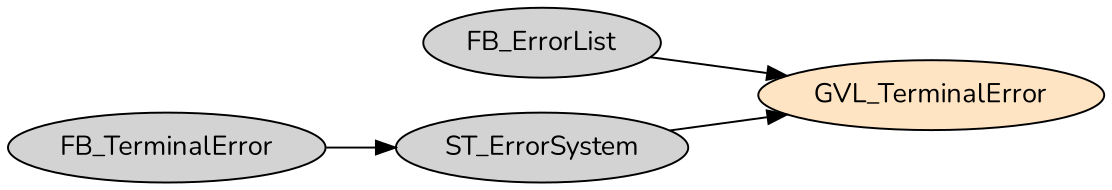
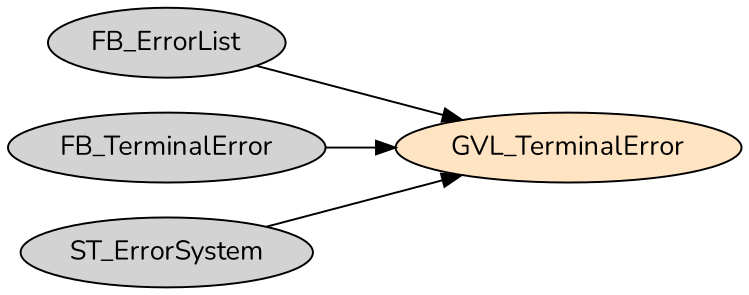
edge "FB_TerminalError" -> "ST_ErrorSystem": now "FB_TerminalError" -> "GVL_TerminalError"
